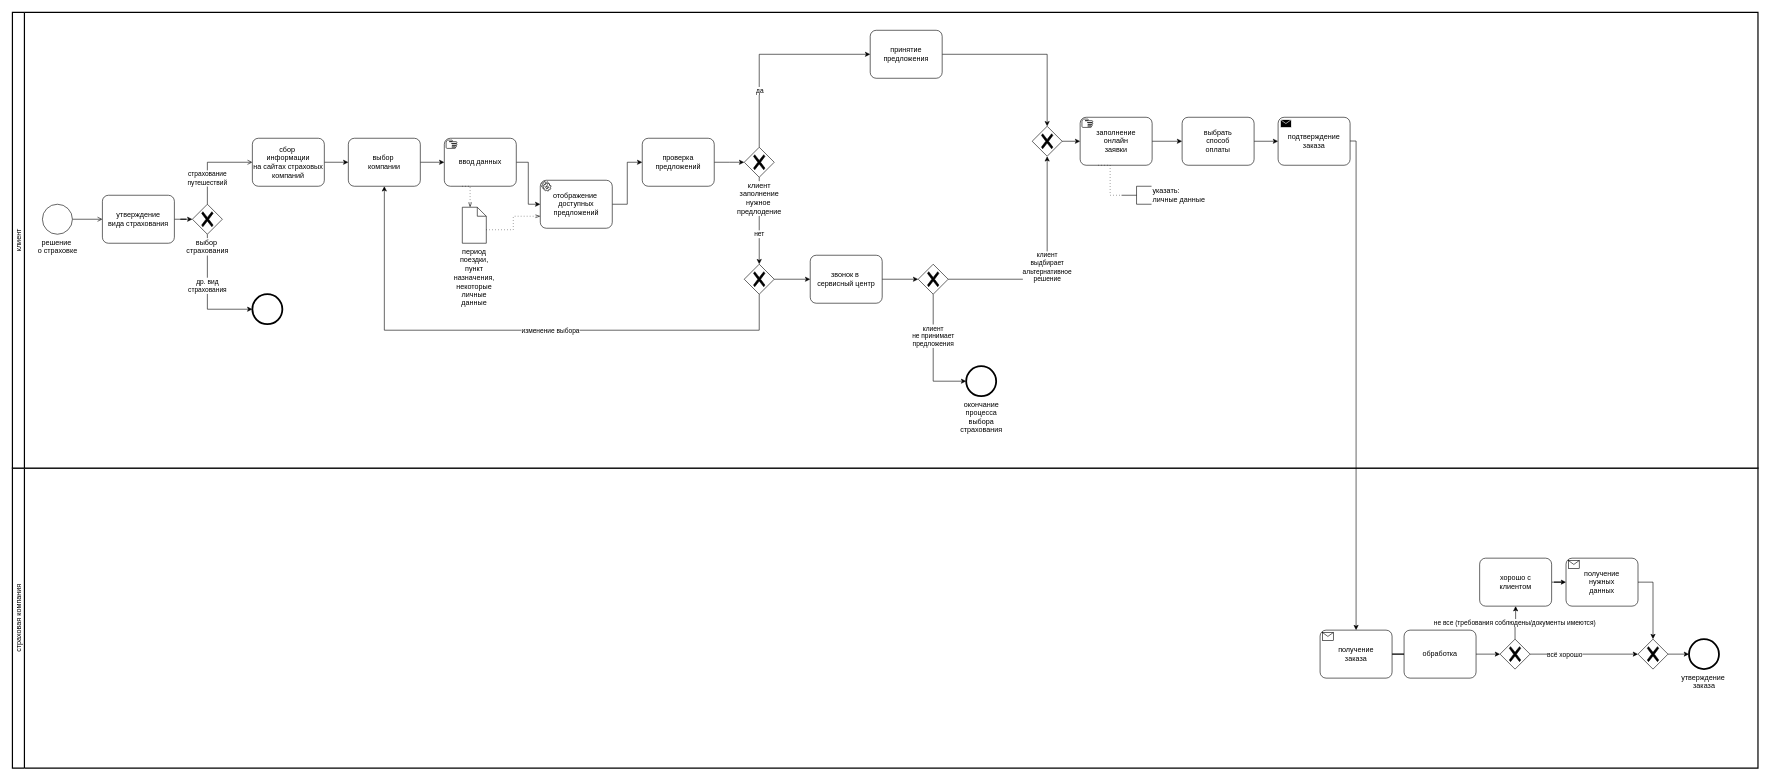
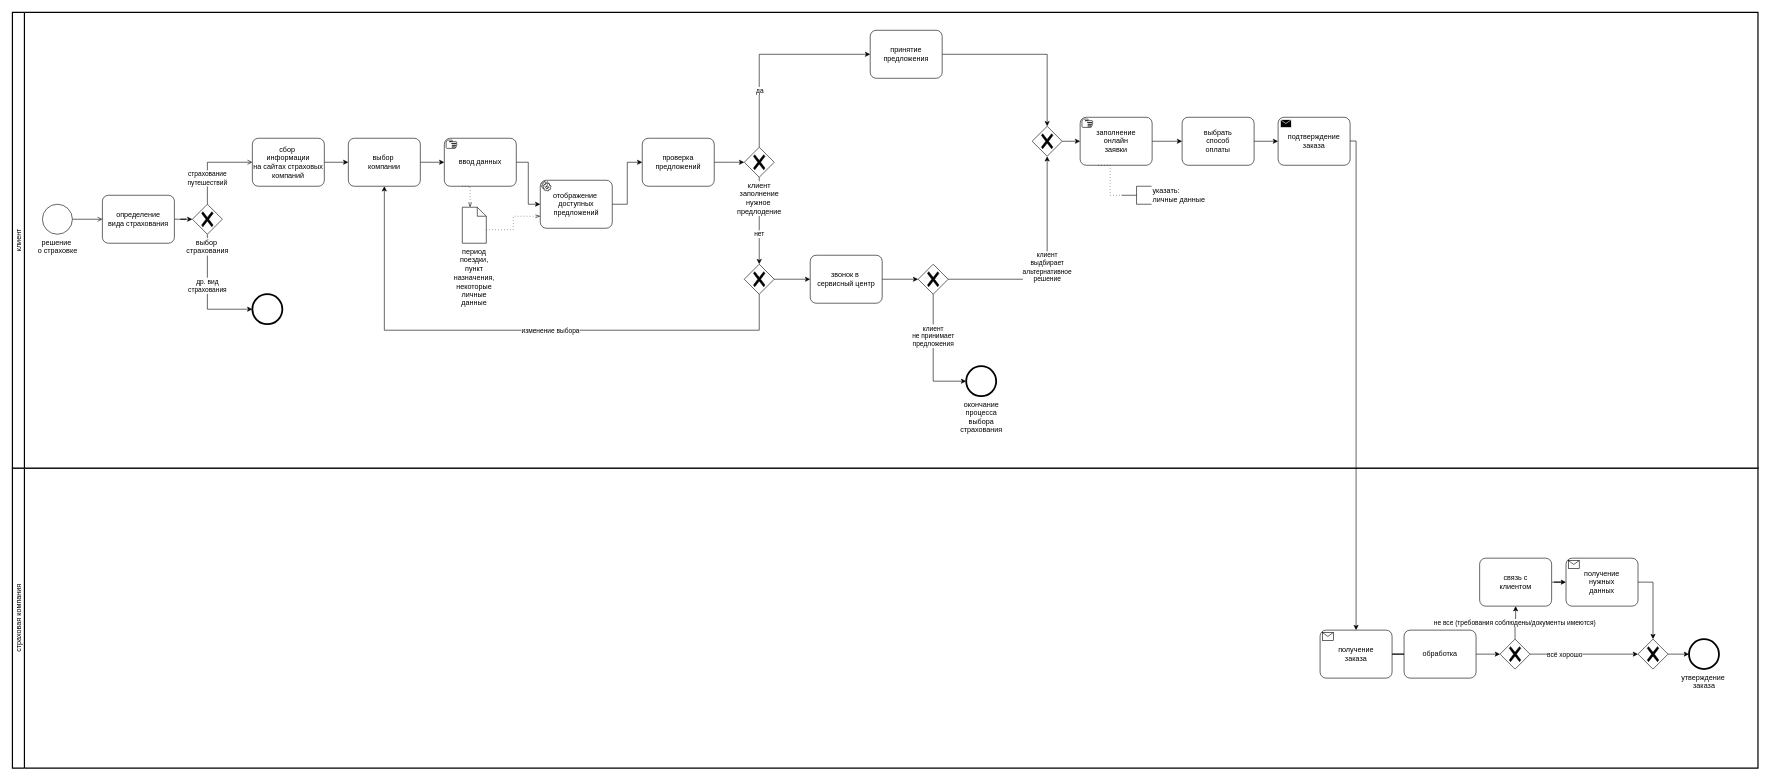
node "утверждение вида страхования": label "утверждение вида страхования" -> "определение вида страхования"
node "хорошо с клиентом": label "хорошо с клиентом" -> "связь с клиентом"
